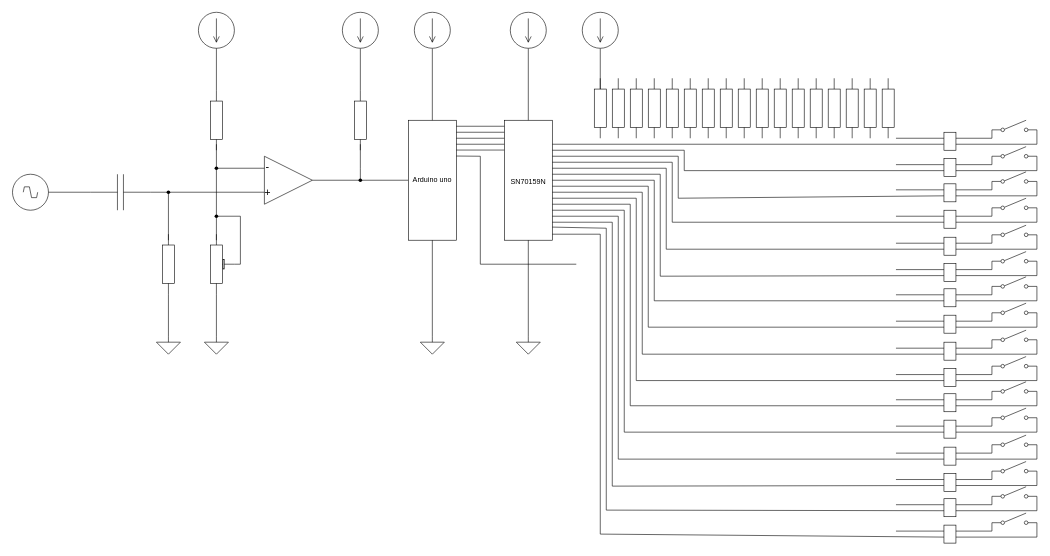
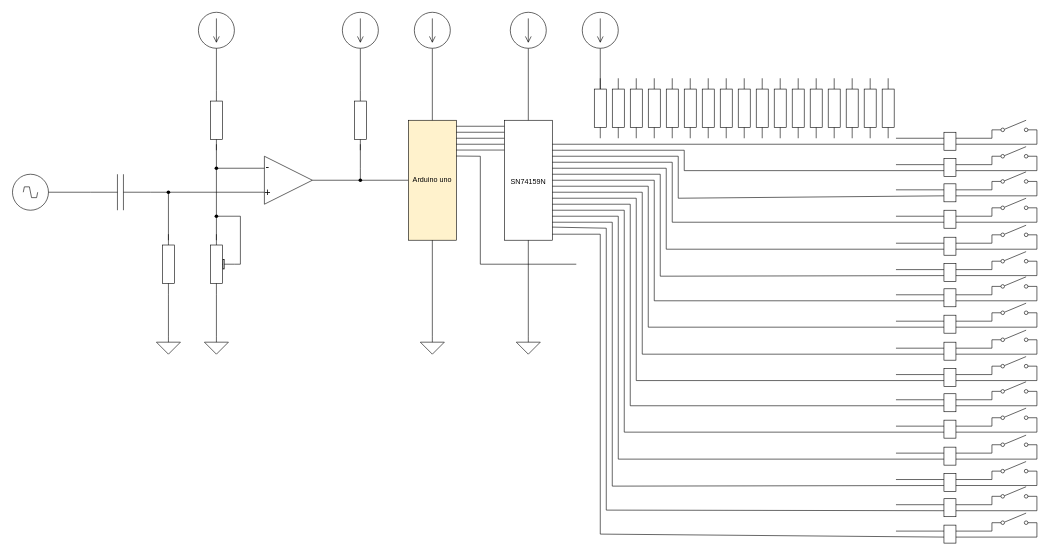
node "Arduino uno": fillcolor #ffffff -> #fff2cc
node "SN70159N": label "SN70159N" -> "SN74159N"
